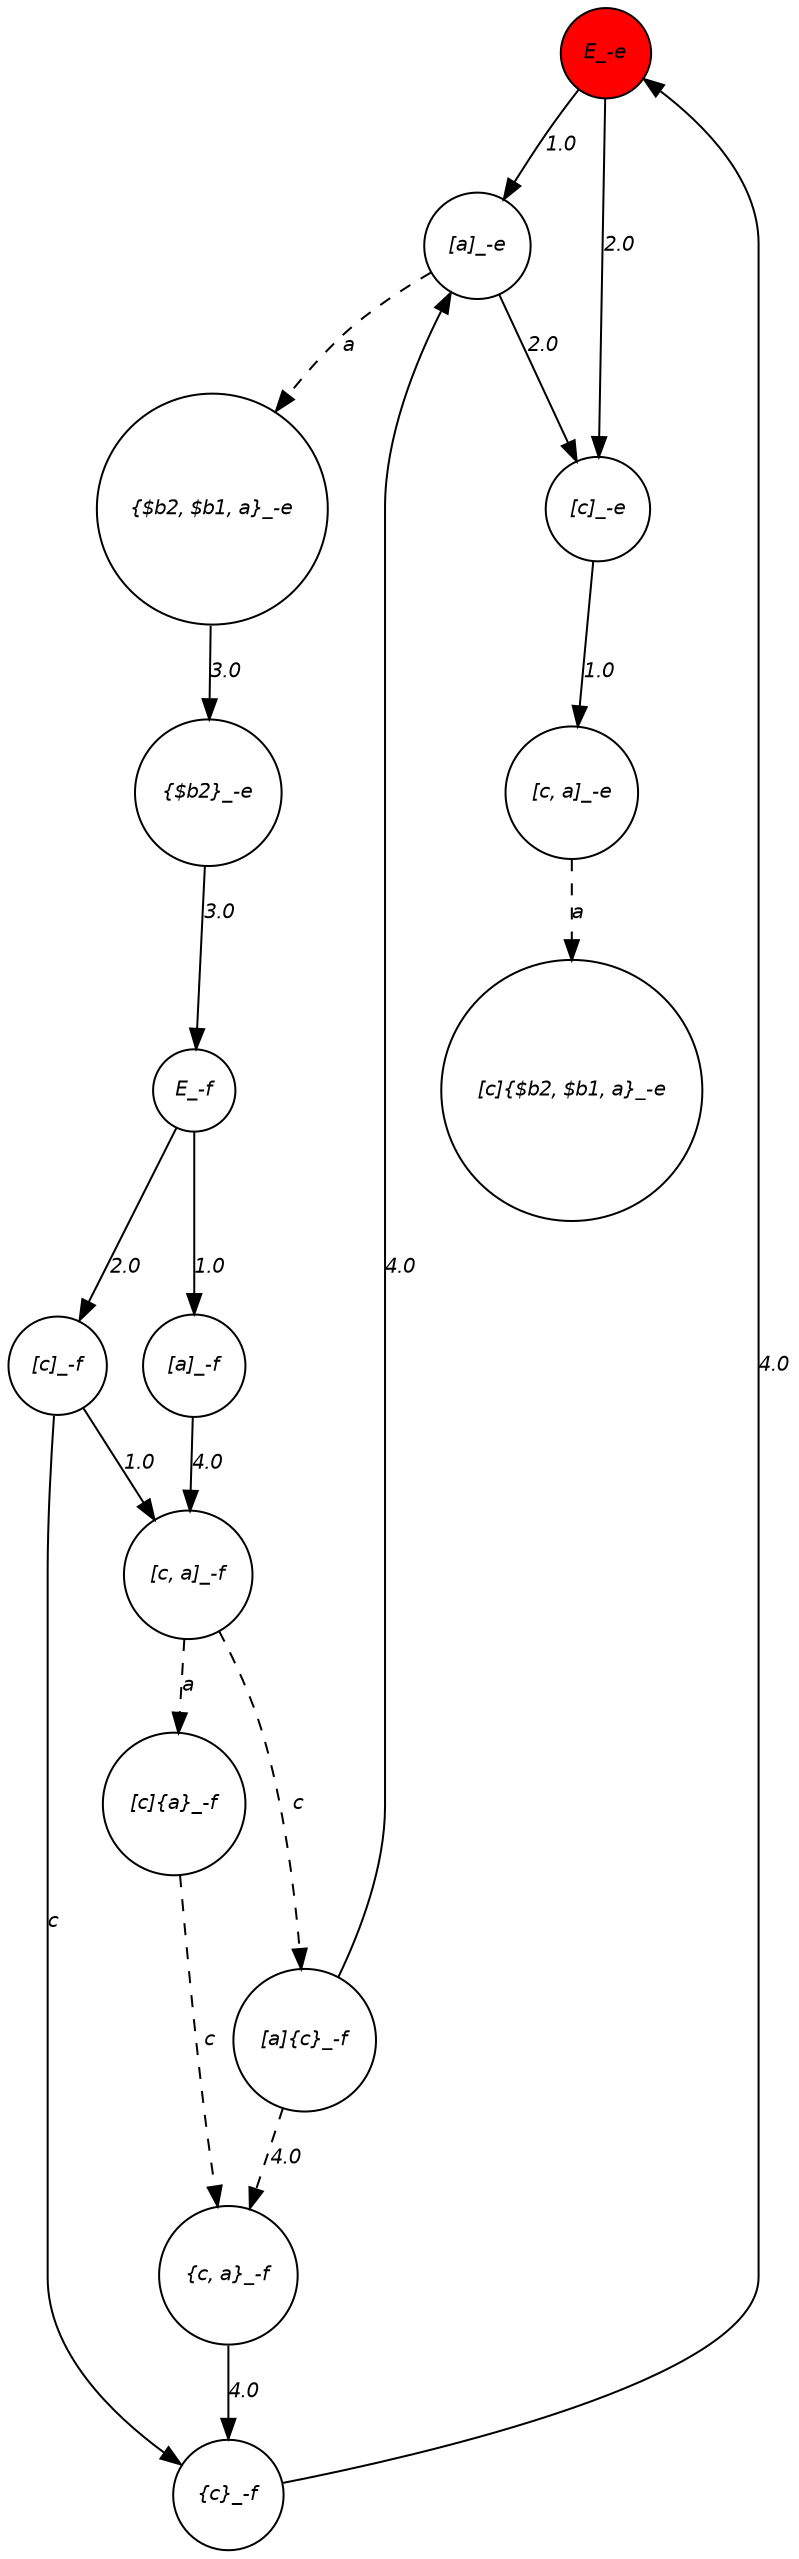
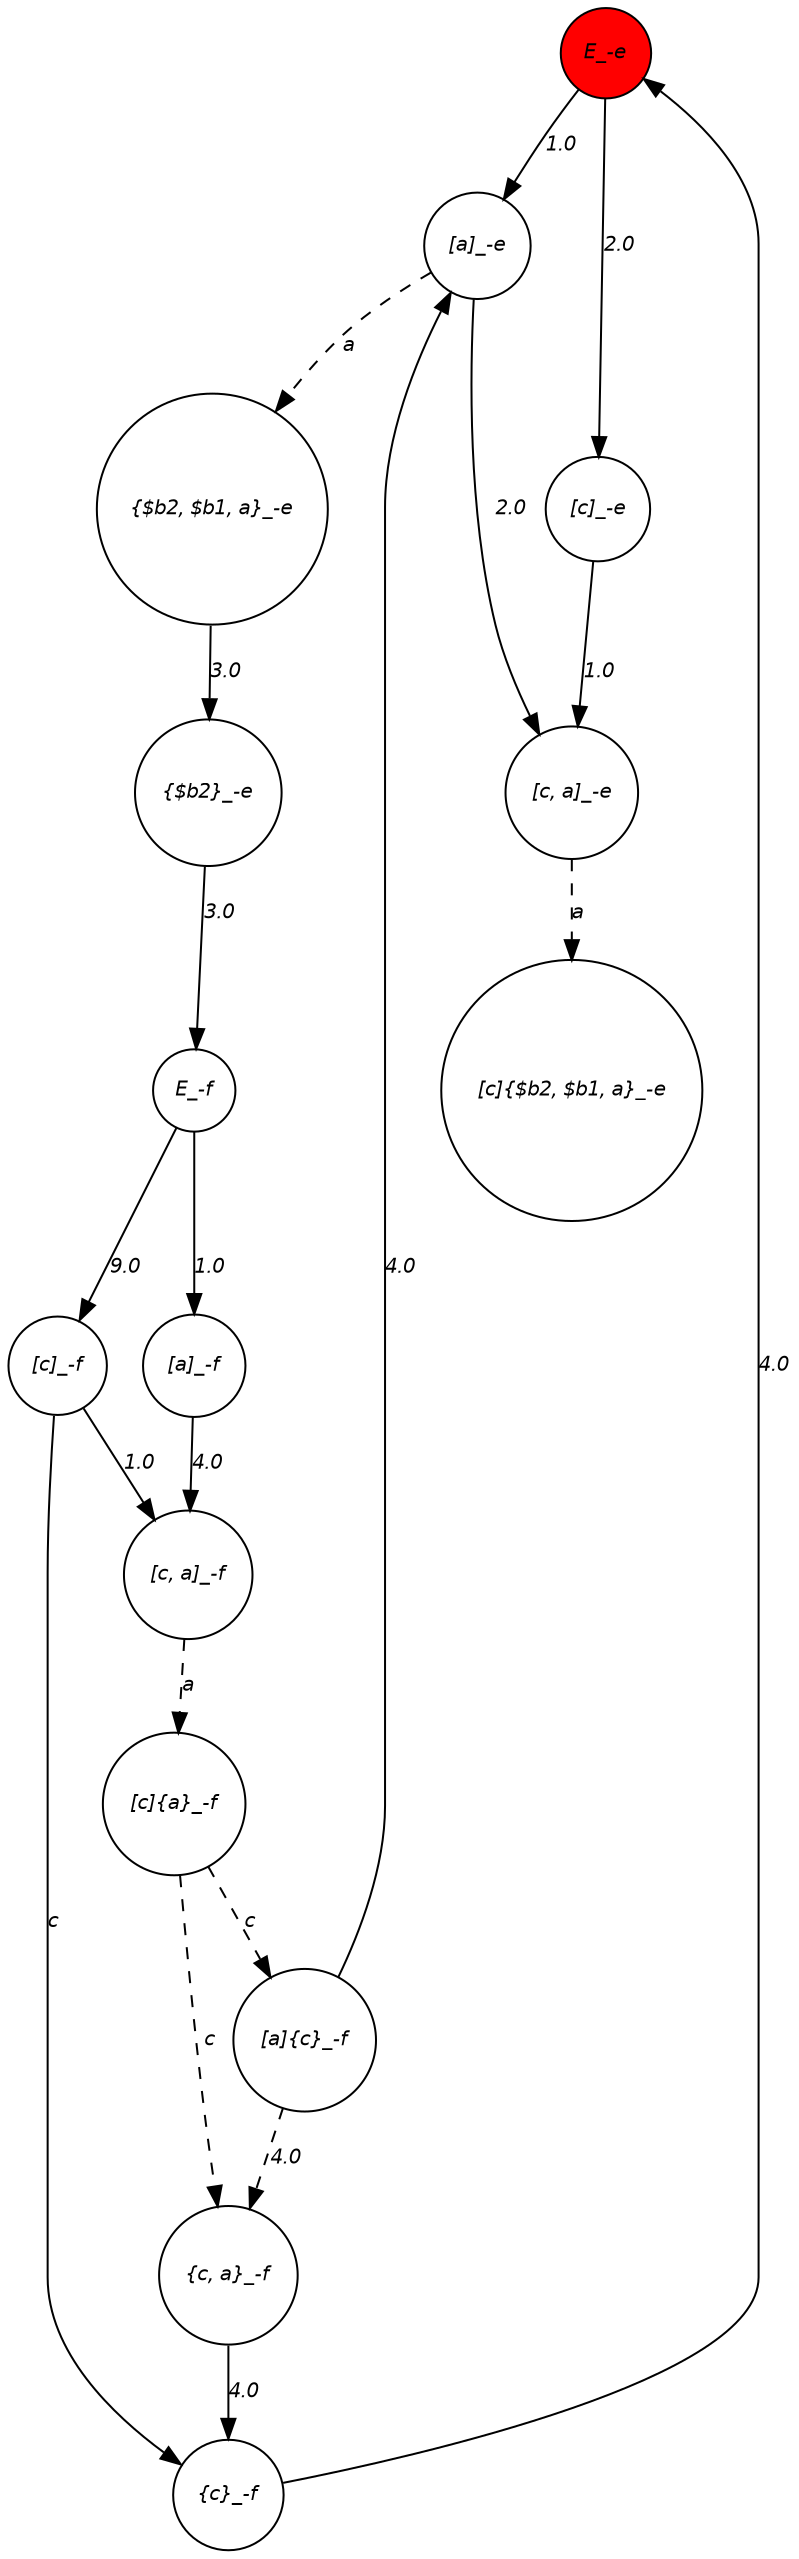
edge "[a]_-e" -> "[c]_-e": now "[a]_-e" -> "[c, a]_-e"
edge "E_-f" -> "[c]_-f": label "2.0" -> "9.0"
edge "[c, a]_-f" -> "[a]{c}_-f": now "[c]{a}_-f" -> "[a]{c}_-f"
